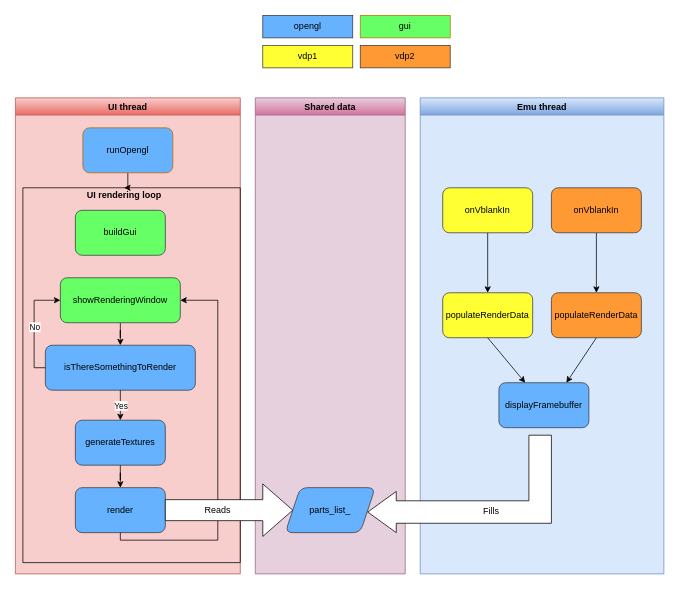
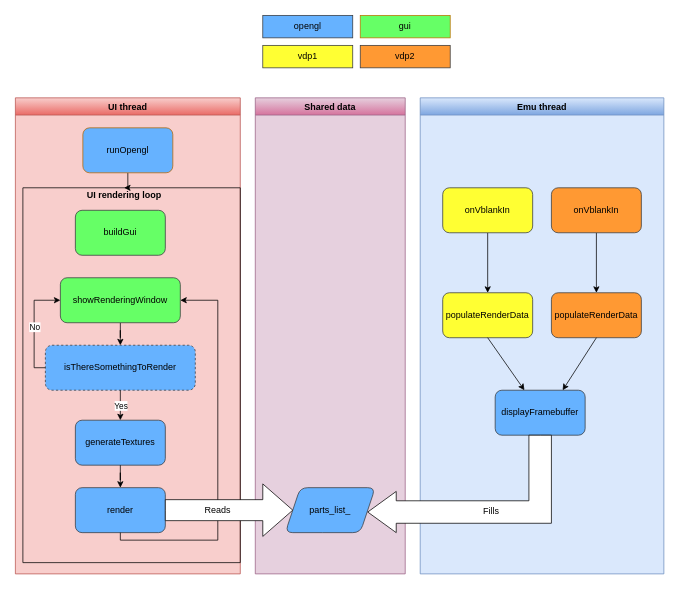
node "isThereSomethingToRender": style solid -> dashed
node "displayFramebuffer": moved (544, 405) -> (540, 413)
